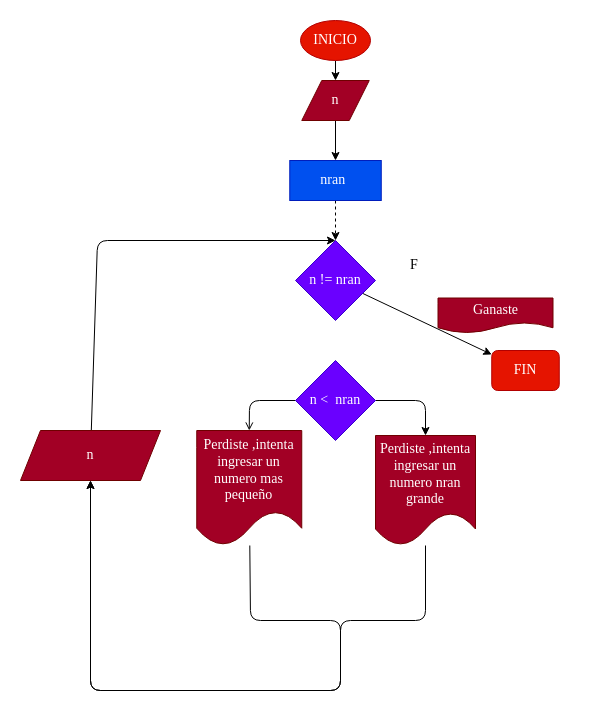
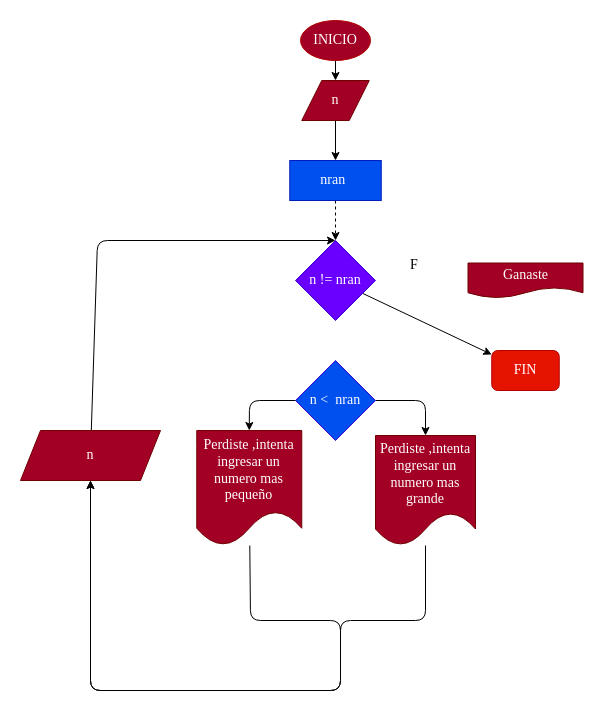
node "INICIO": fillcolor #e51400 -> #a20025
node "Ganaste": moved (496, 316) -> (526, 281)
node "n < nran": fillcolor #6a00ff -> #0050ef
edge "n < nran" -> "Perdiste ,intenta ingresar un numero mas pequeño": arrowhead open -> classic
node "Perdiste ,intenta ingresar un numero nran grande": label "Perdiste ,intenta ingresar un numero nran grande" -> "Perdiste ,intenta ingresar un numero mas grande"
